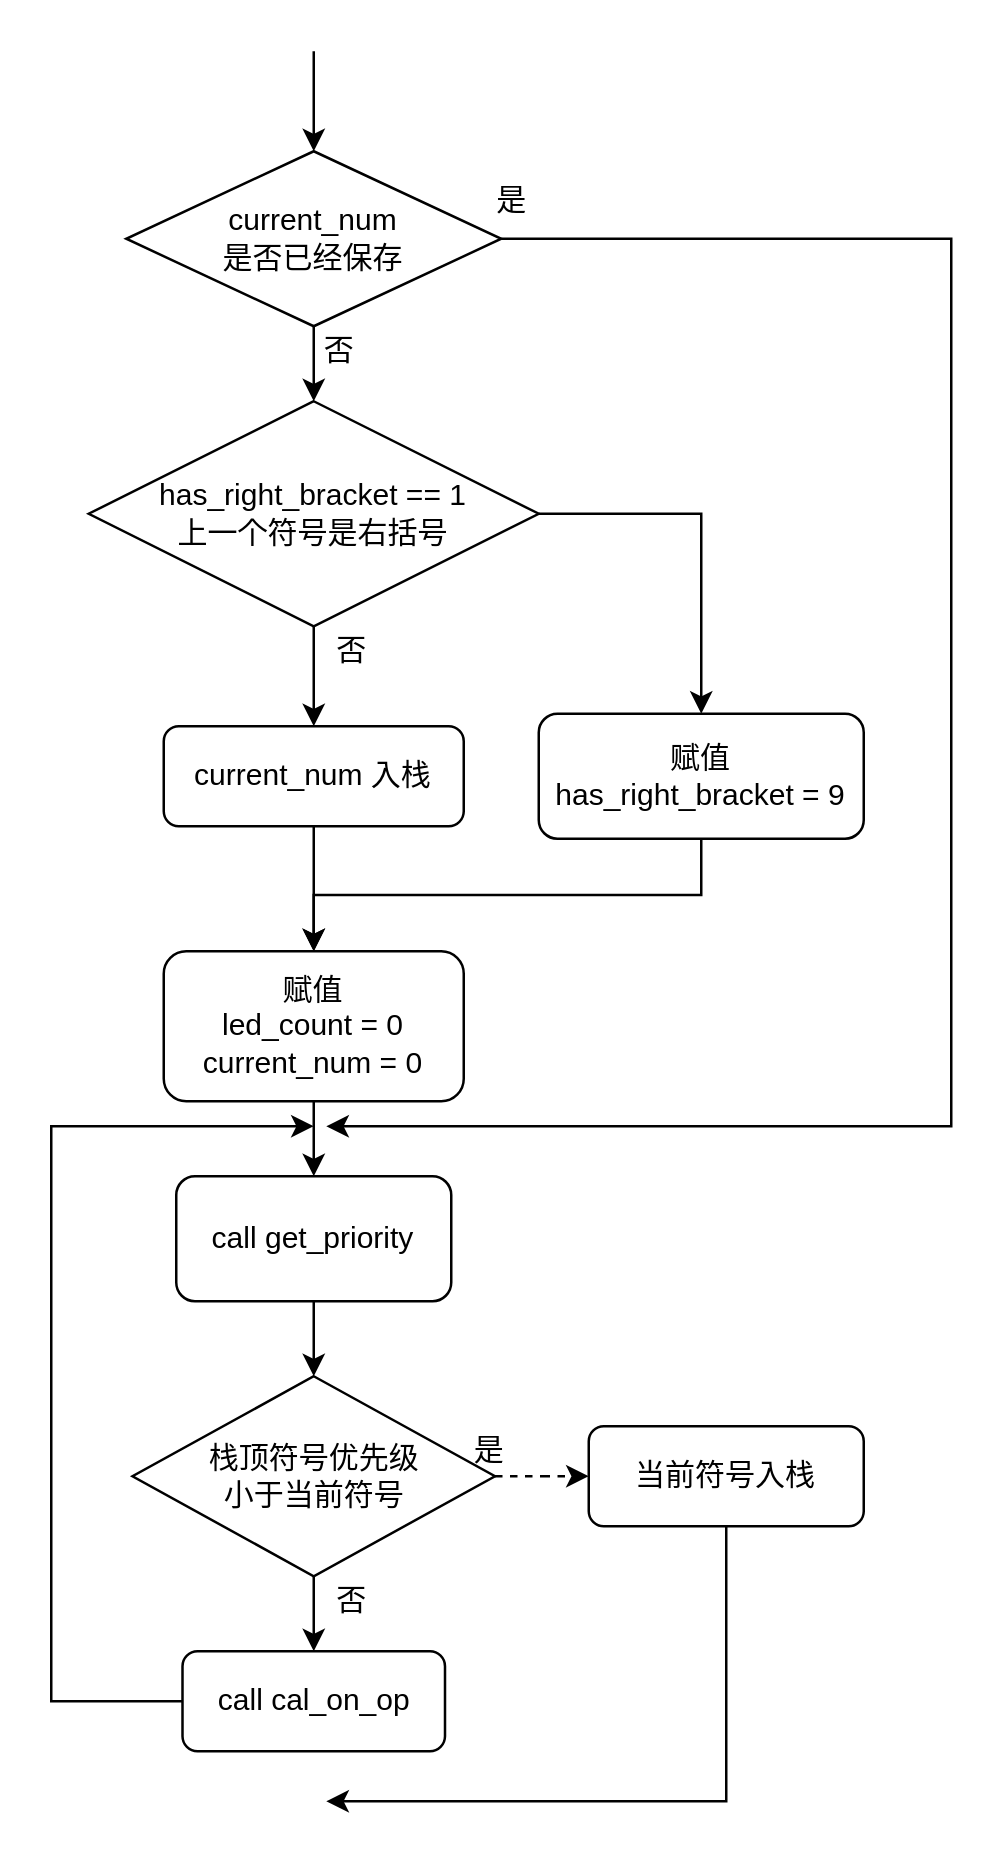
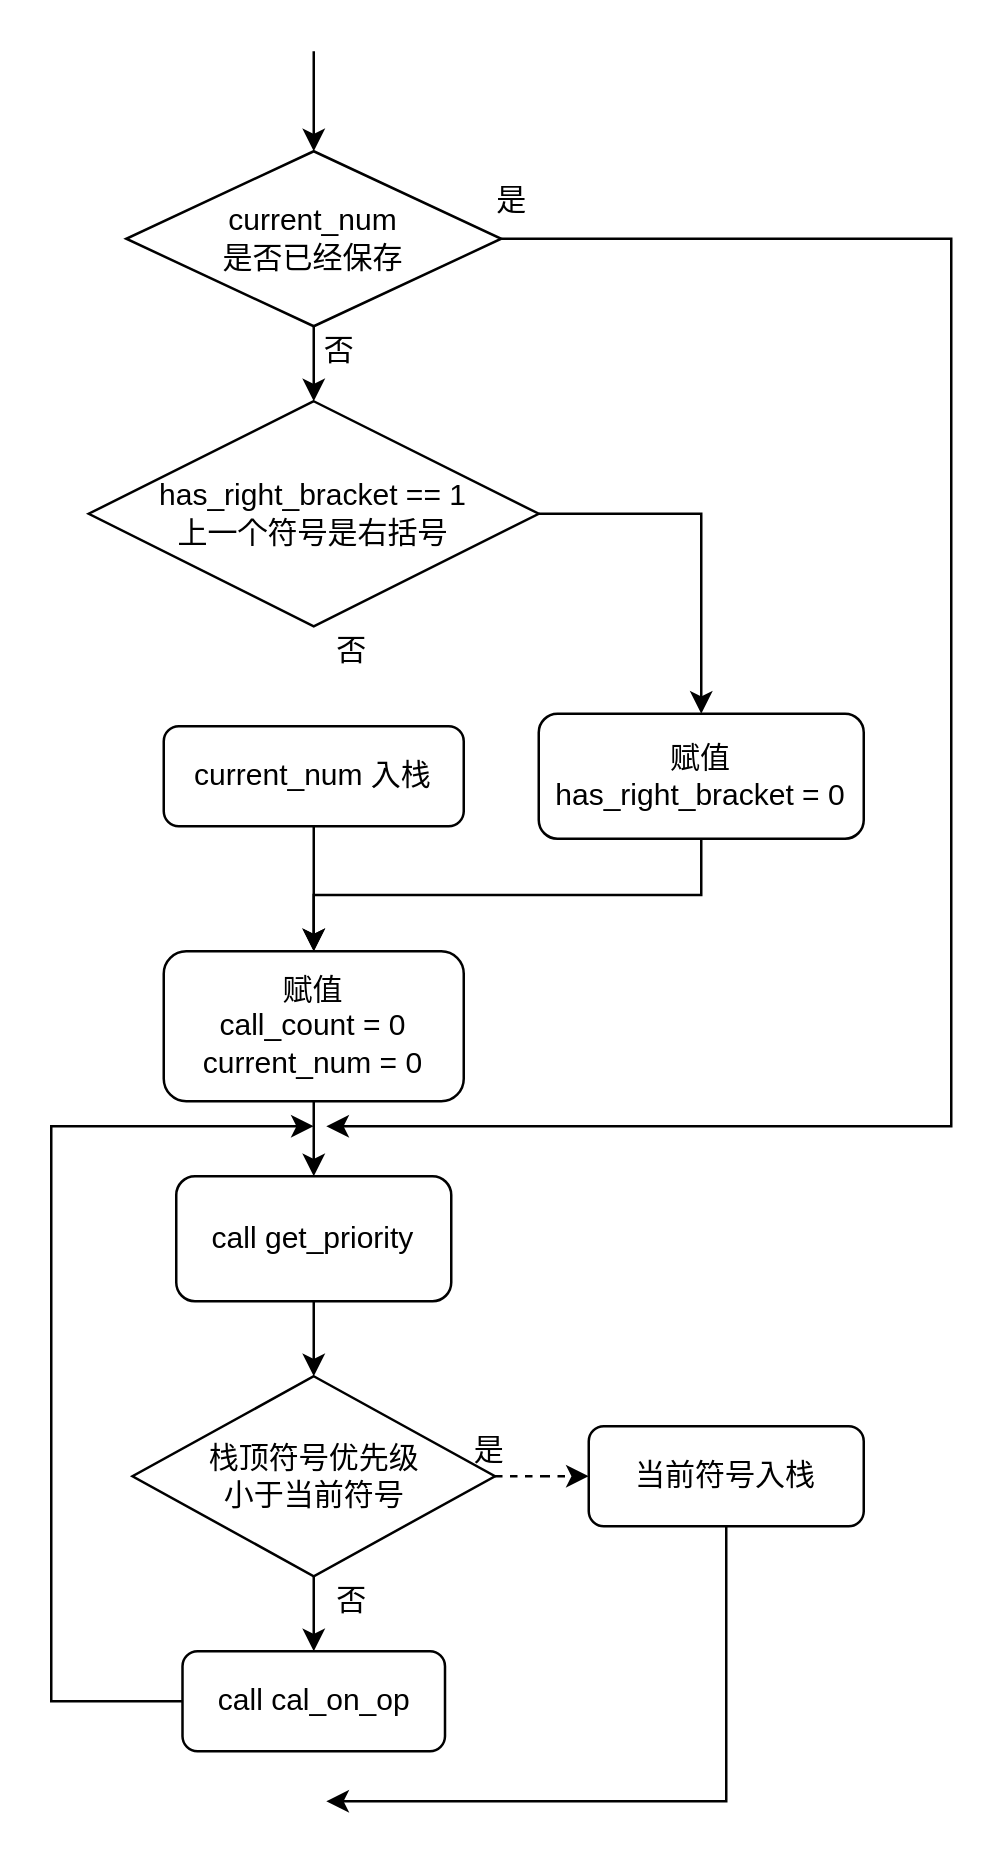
edge "has_right_bracket == 1 上一个符号是右括号" -> "current_num 入栈": removed
node "赋值 has_right_bracket = 9": label "赋值 has_right_bracket = 9" -> "赋值 has_right_bracket = 0"
node "赋值 led_count = 0 current_num = 0": label "赋值 led_count = 0 current_num = 0" -> "赋值 call_count = 0 current_num = 0"
